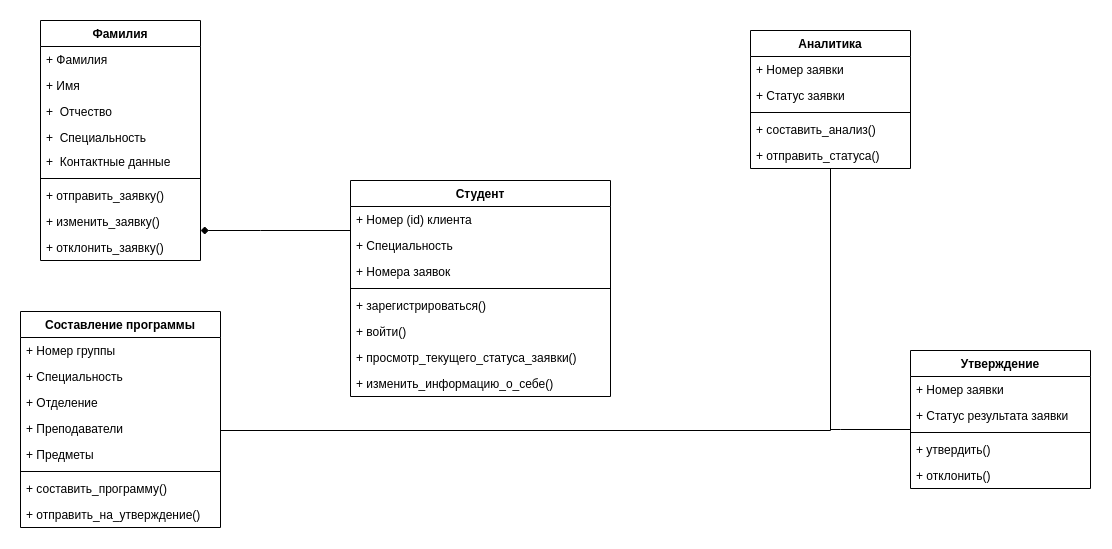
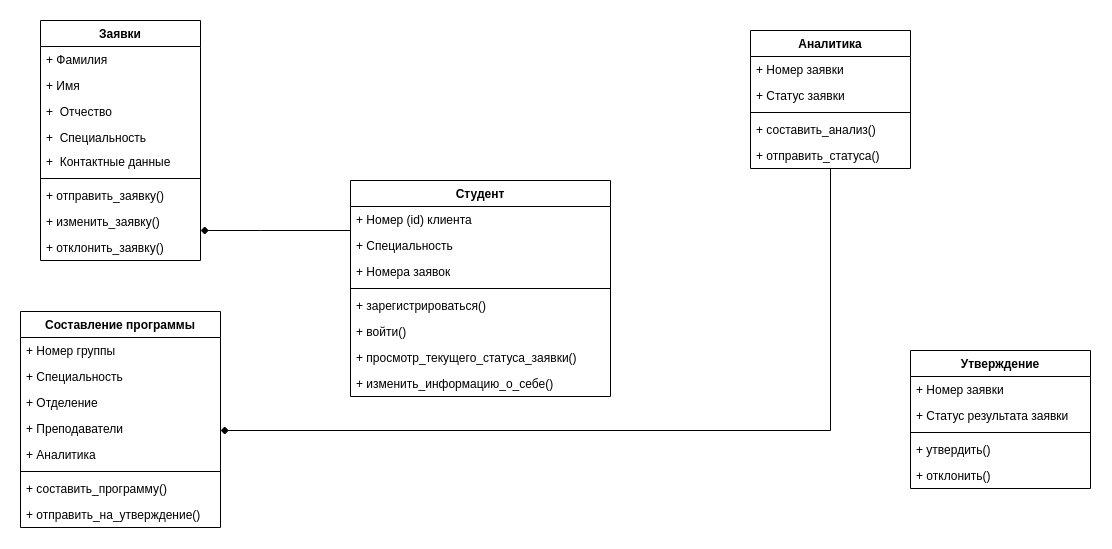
node "Фамилия": label "Фамилия" -> "Заявки"
edge "Аналитика" -- "Утверждение": removed
edge "Аналитика" -- "Составление программы": arrowhead none -> diamond
node "+ Предметы": label "+ Предметы" -> "+ Аналитика"
